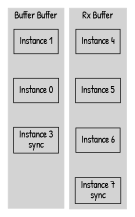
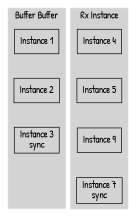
cluster "Rx Buffer": label "Rx Buffer" -> "Rx Instance"
node "Instance 0": label "Instance 0" -> "Instance 2"
node "Instance 6": label "Instance 6" -> "Instance 9"
